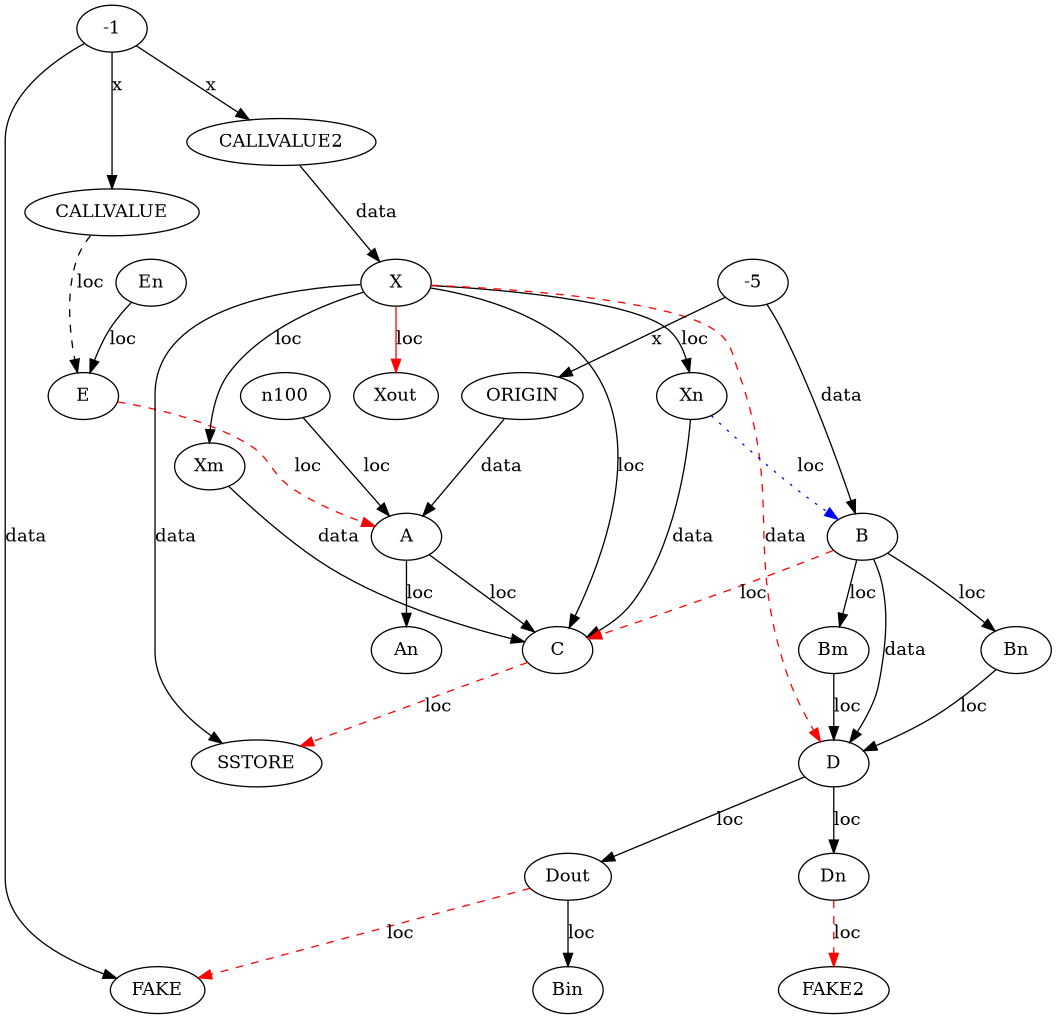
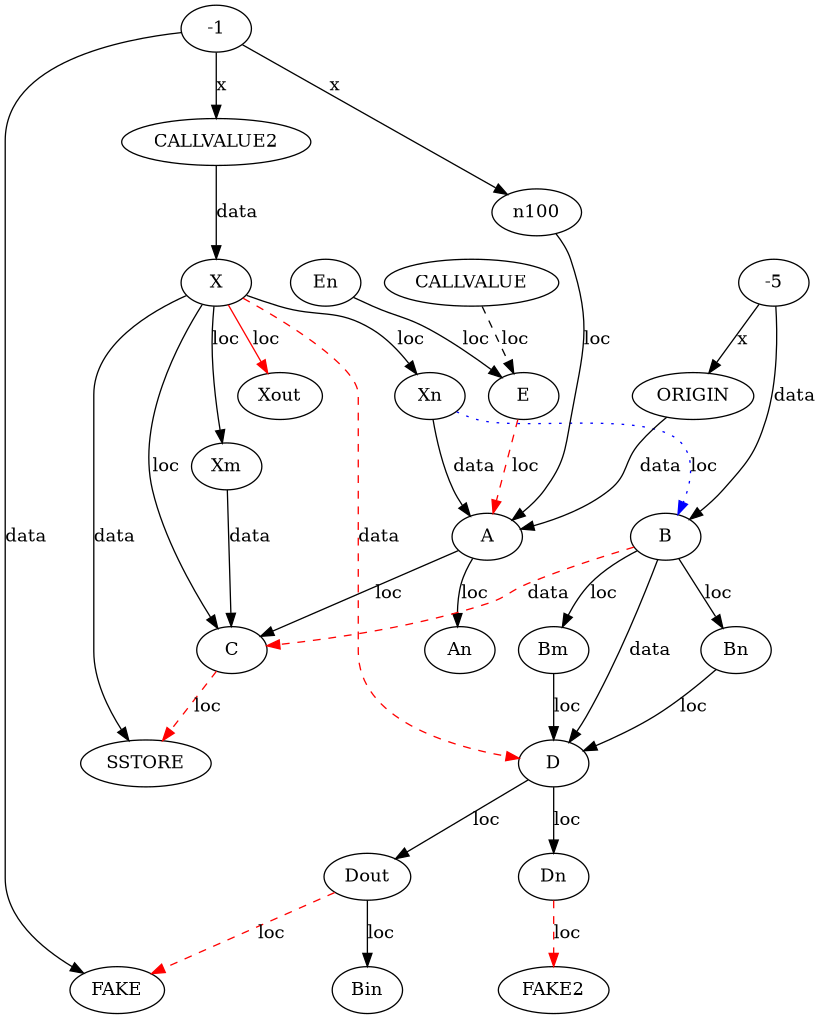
edge "-1" -> "CALLVALUE": now "-1" -> "n100"
edge "Xn" -> "C": now "Xn" -> "A"
edge "B" -> "C": label "loc" -> "data"
